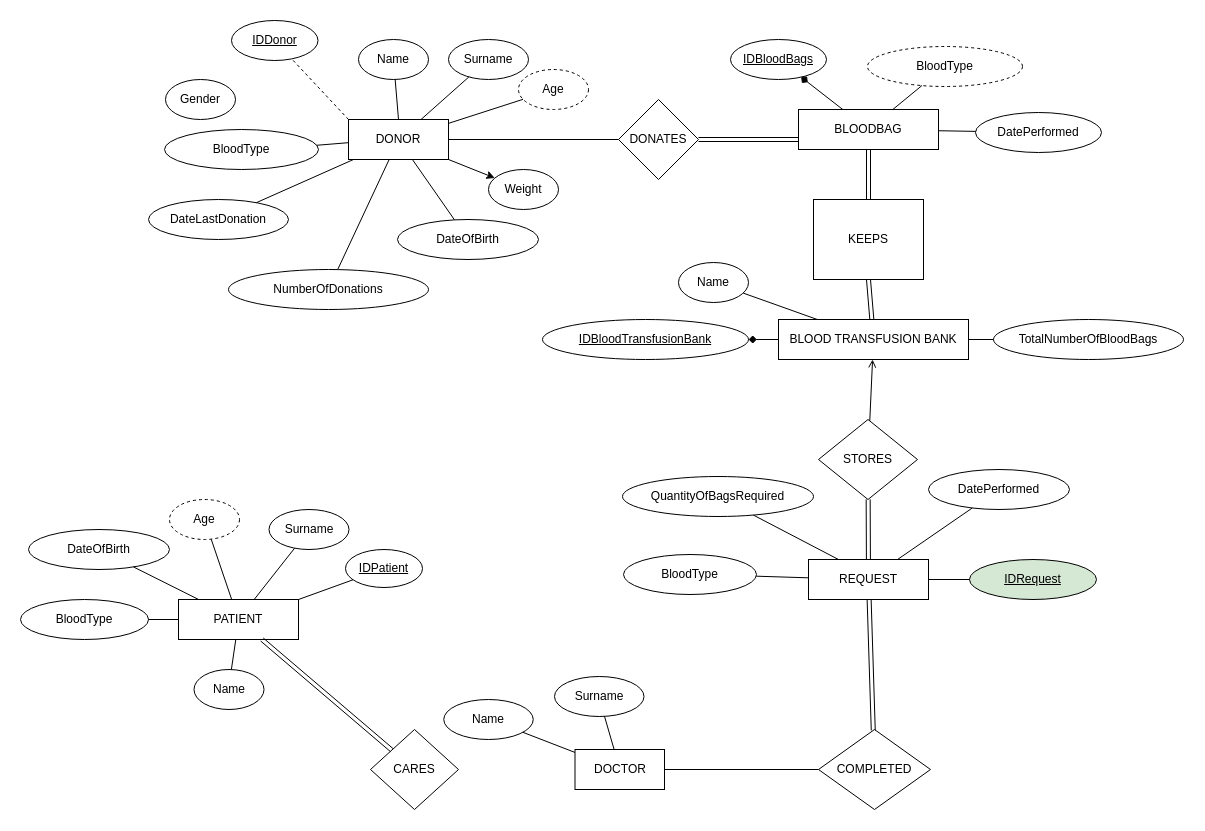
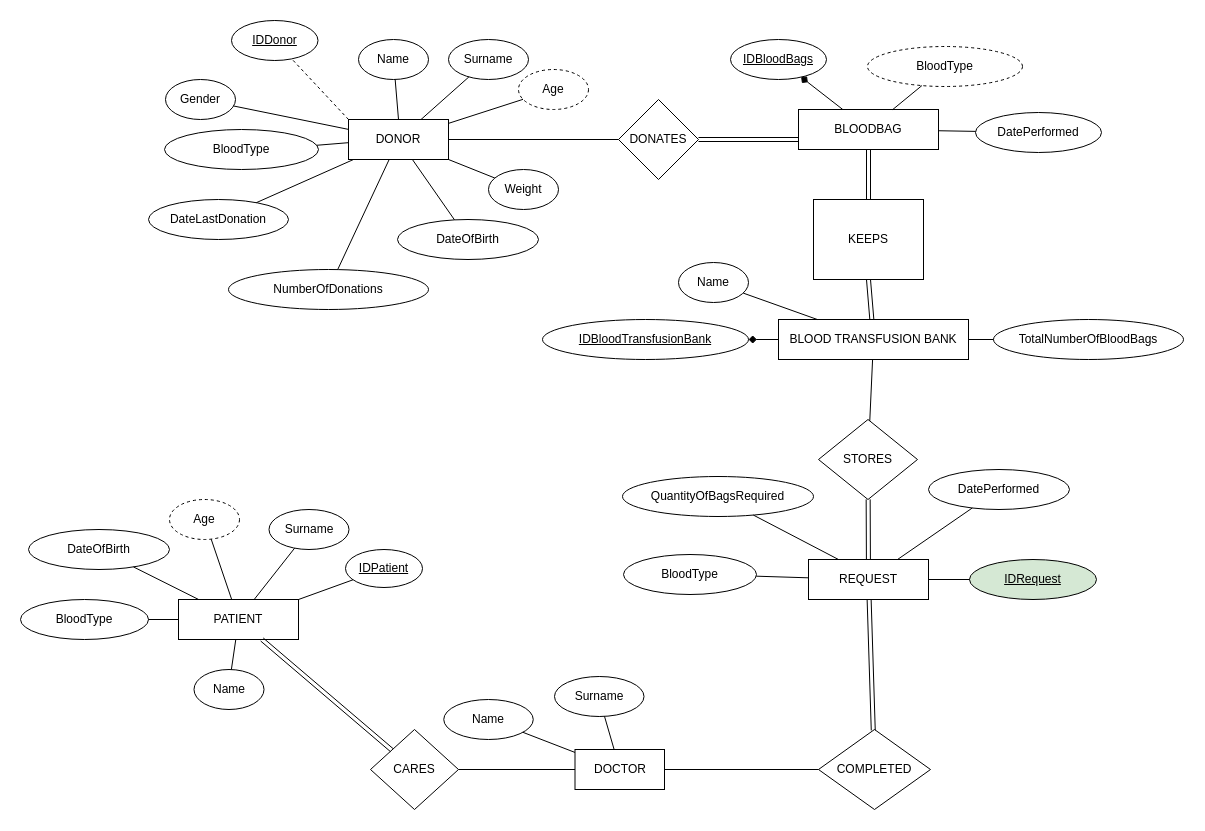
edge "Gender" -- "DONOR": added
edge "DONOR" -> "Weight": arrowhead classic -> none
edge "STORES" -> "BLOOD TRANSFUSION BANK": arrowhead open -> none
edge "CARES" -- "DOCTOR": added
